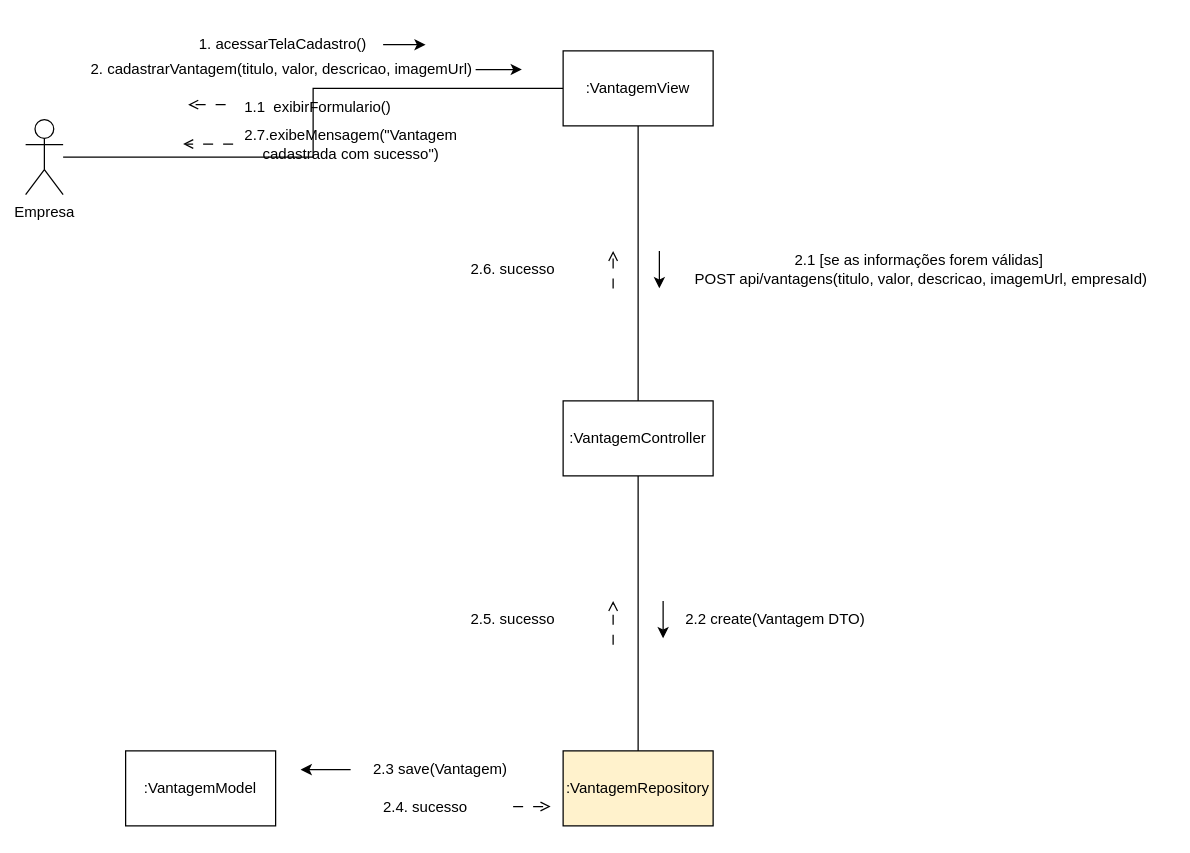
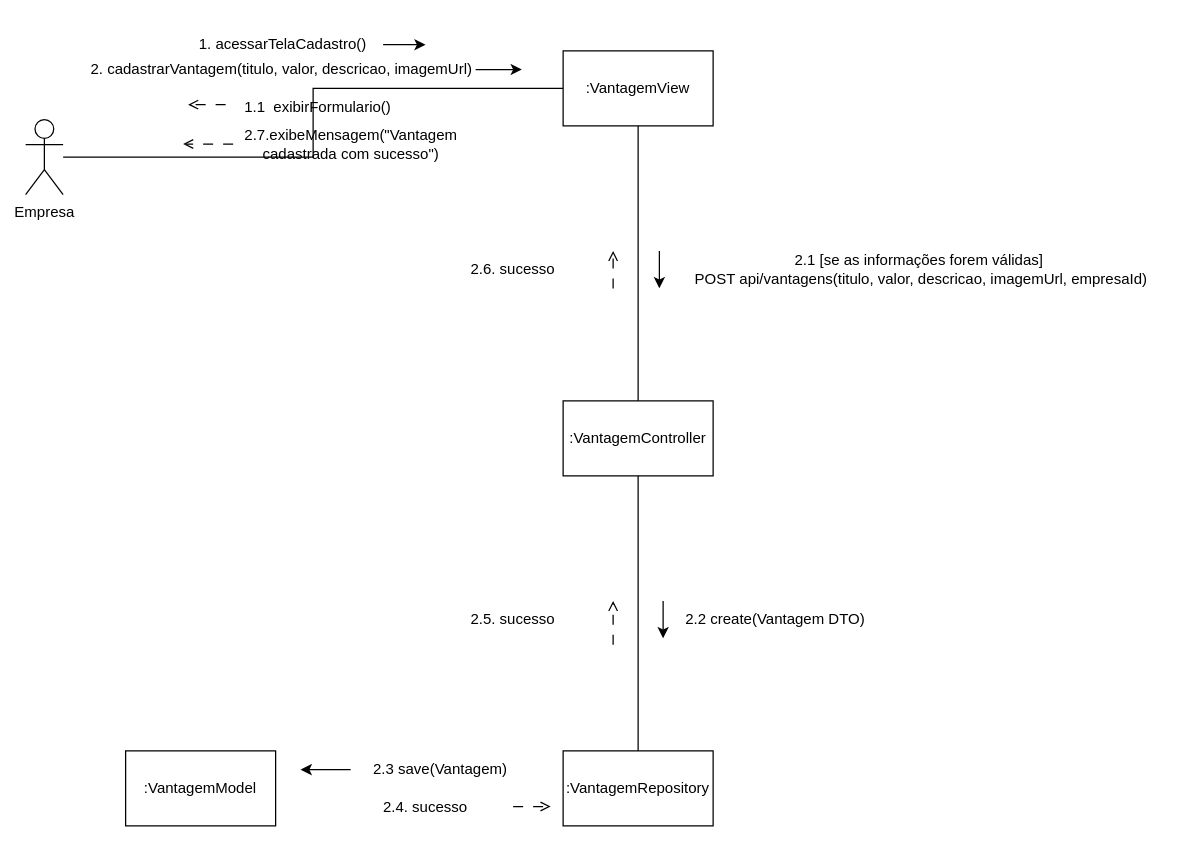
node ":VantagemRepository": fillcolor #fff2cc -> #ffffff
